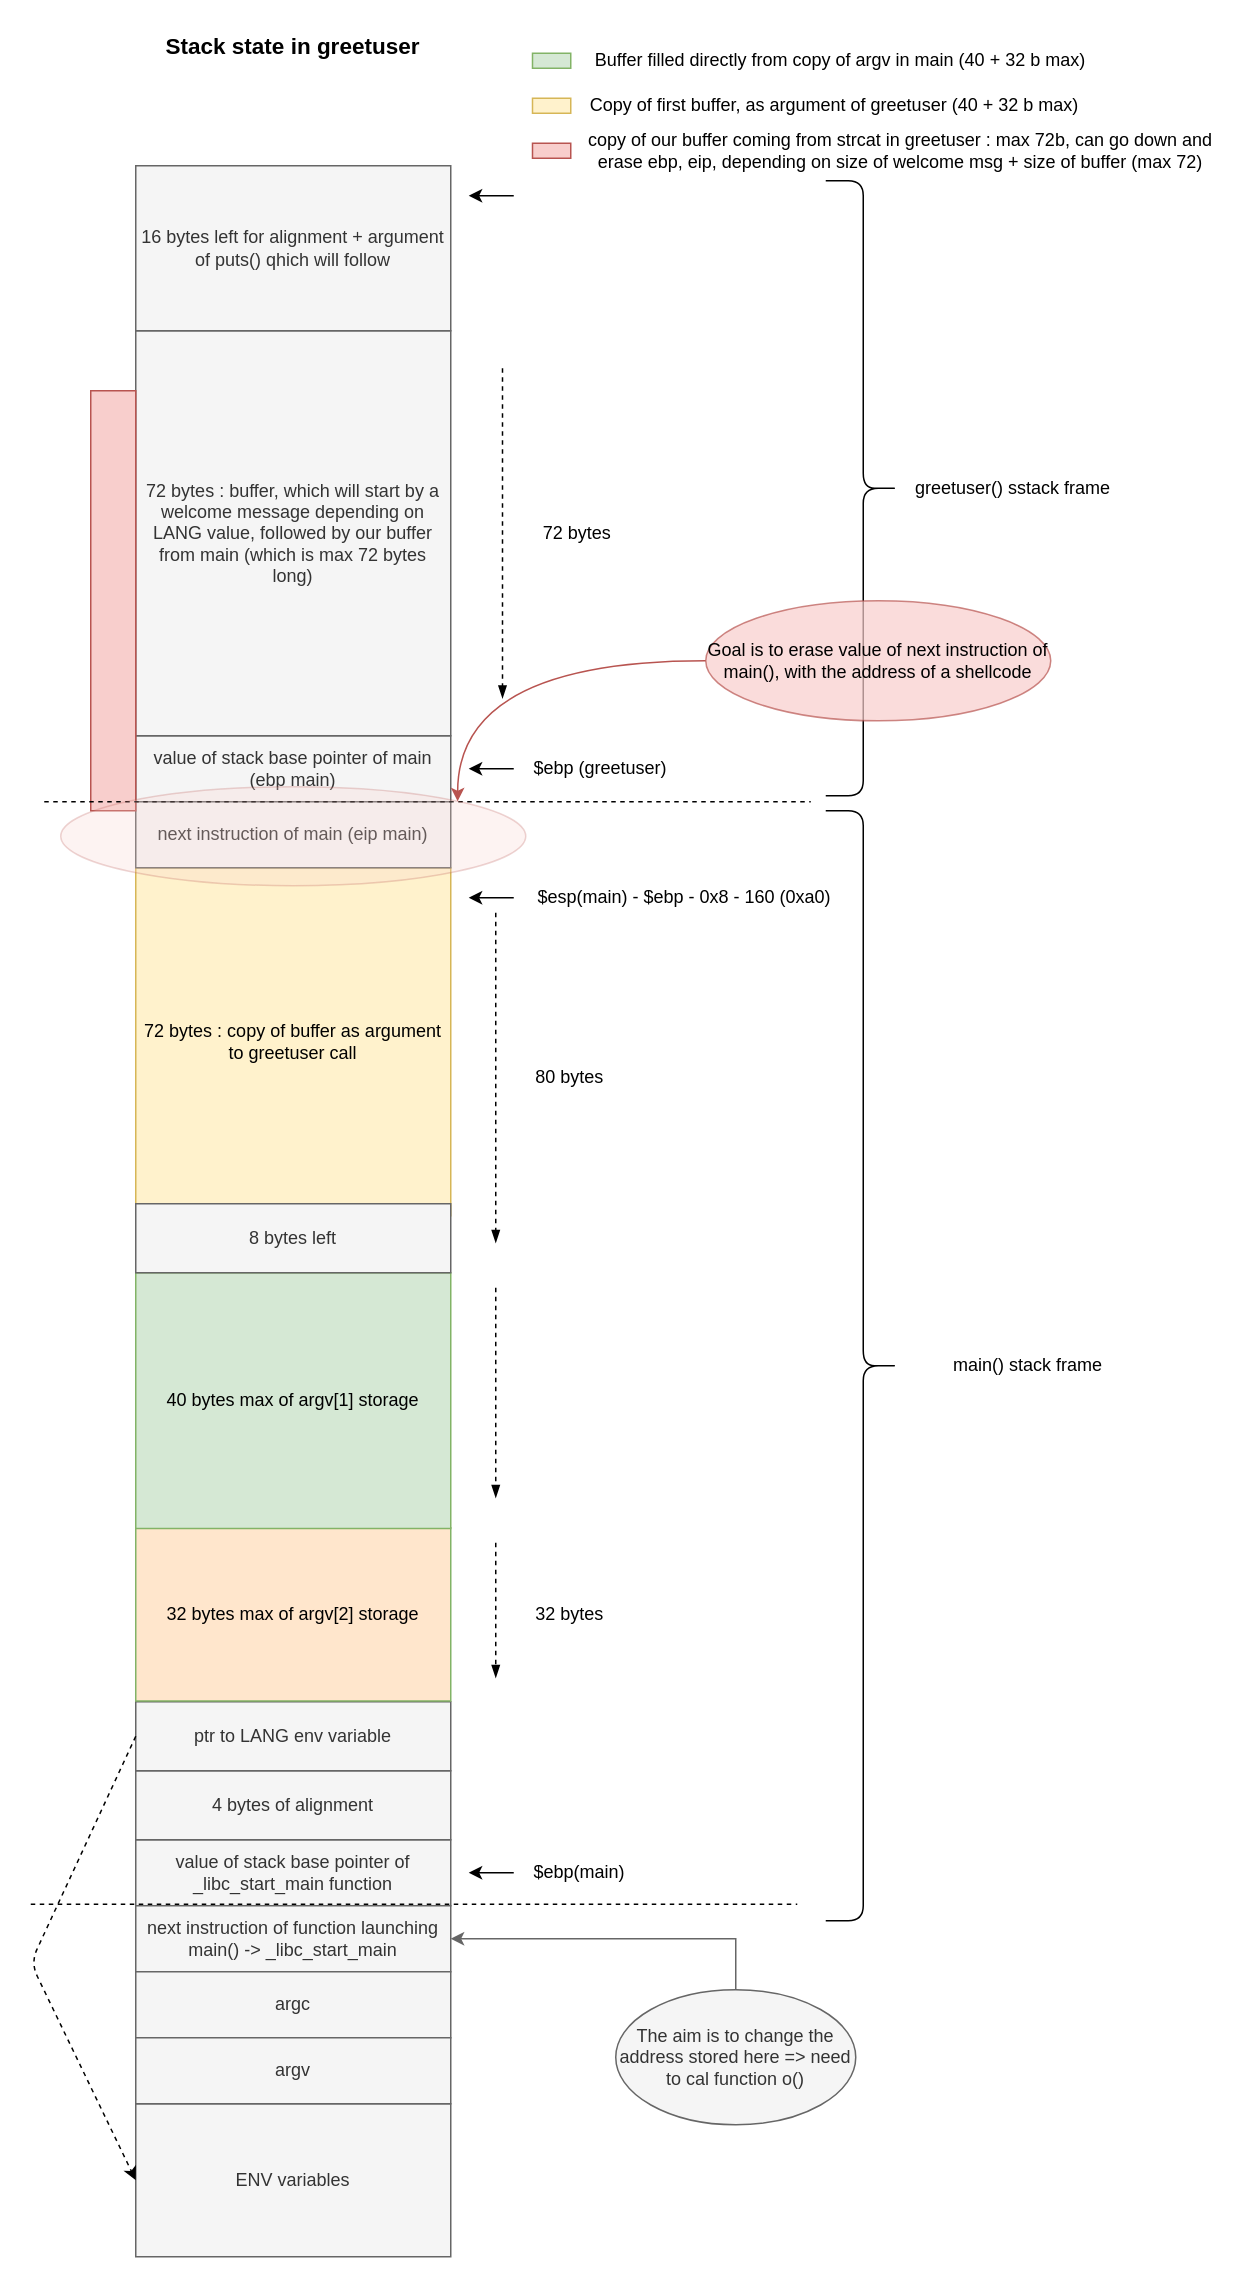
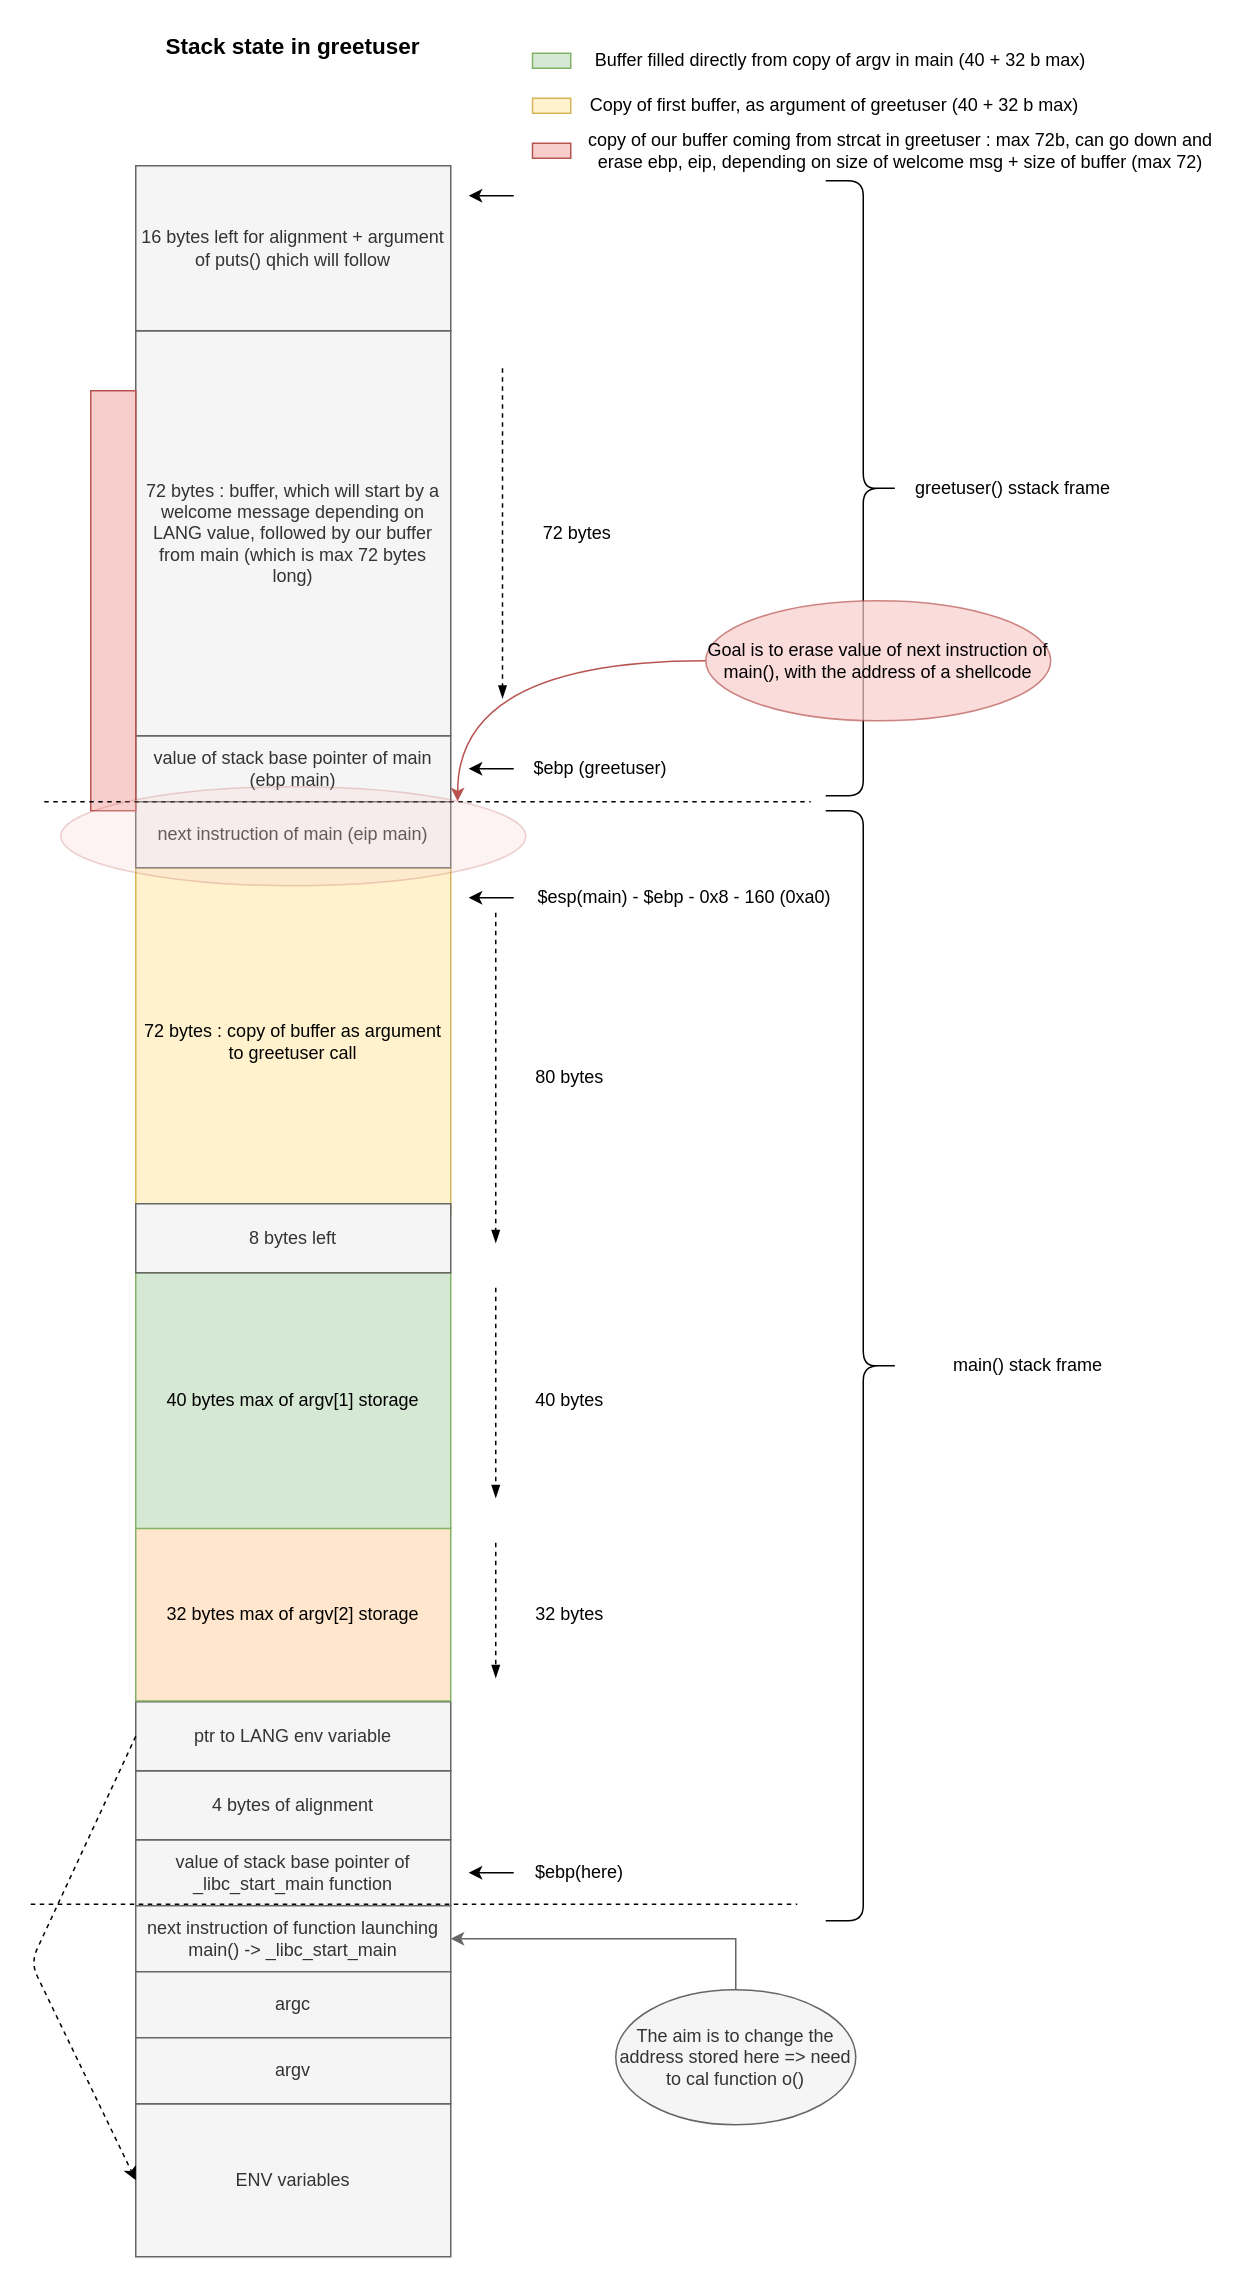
node "40 bytes": added
node "$ebp(main)": label "$ebp(main)" -> "$ebp(here)"
